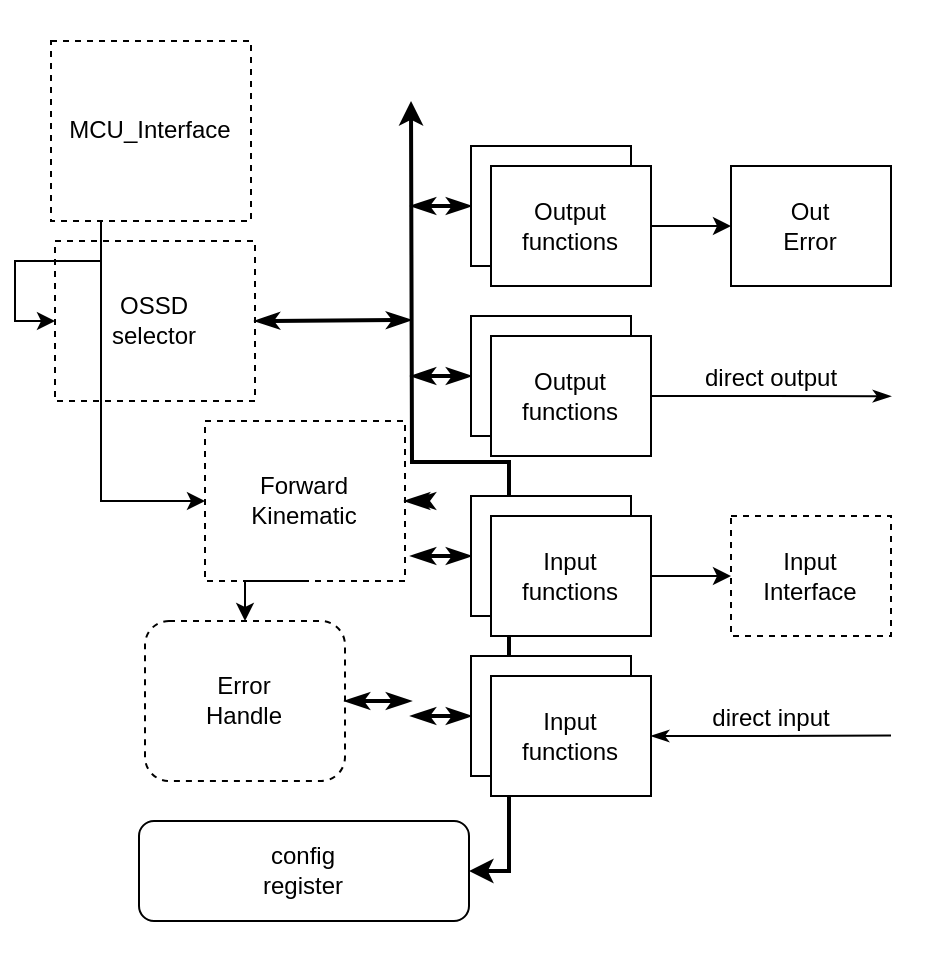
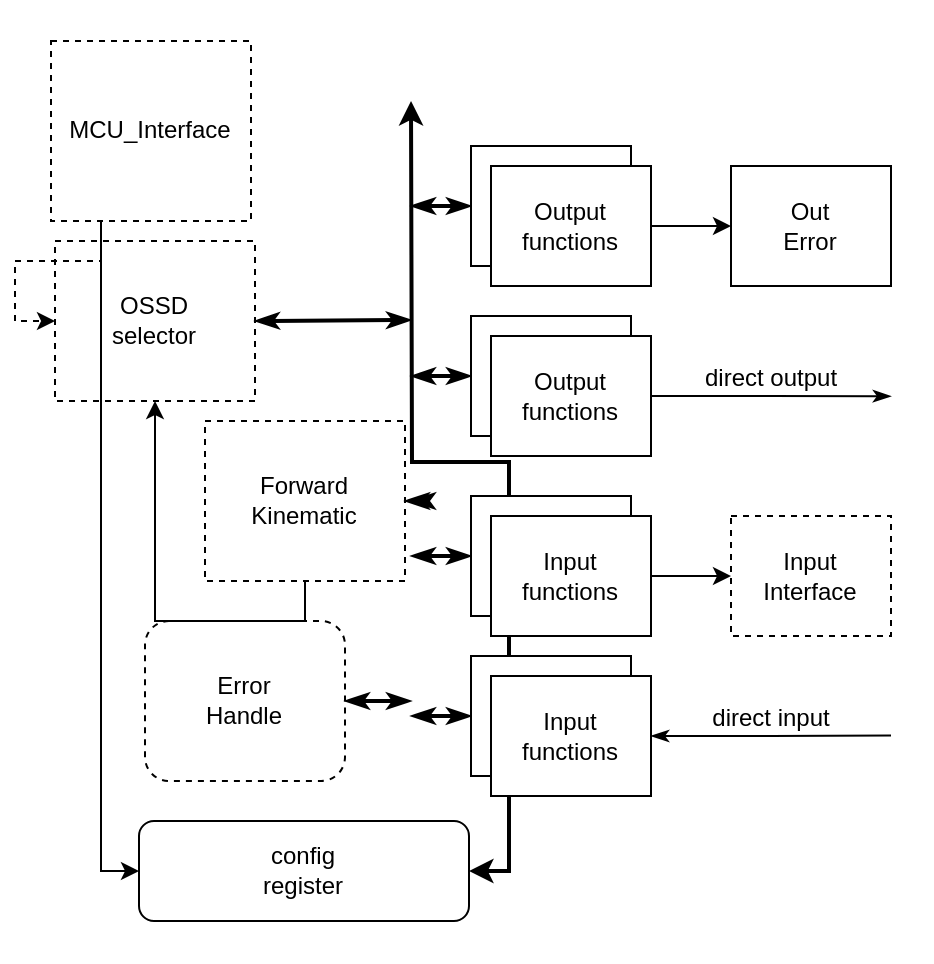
edge "MCU_Interface" -> "OSSD selector": style solid -> dashed
edge "MCU_Interface" -> "Forward Kinematic": removed
edge "Forward Kinematic" -> "Error Handle": now "Forward Kinematic" -> "OSSD selector"
edge "MCU_Interface" -> "configregister": added
